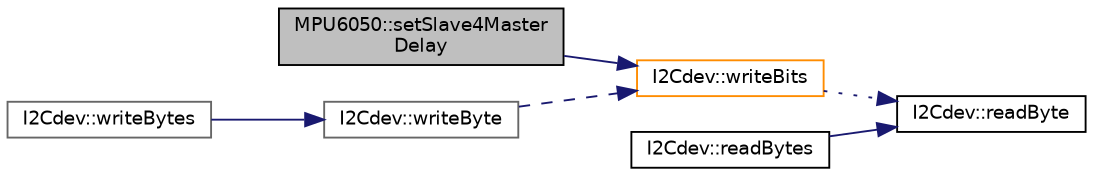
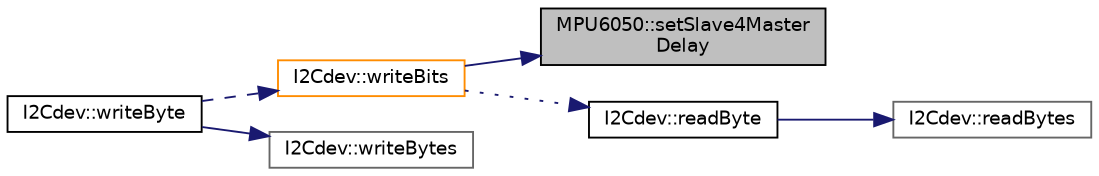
edge "MPU6050::setSlave4Master Delay" -> "I2Cdev::writeBits": reversed
edge "I2Cdev::writeBytes" -> "I2Cdev::writeByte": reversed
node "I2Cdev::writeByte": color gray40 -> black
edge "I2Cdev::readBytes" -> "I2Cdev::readByte": reversed
node "I2Cdev::readBytes": color black -> gray40
